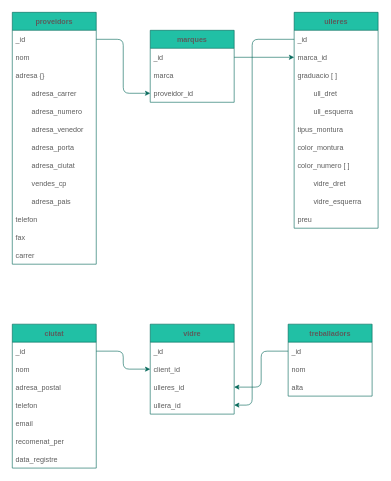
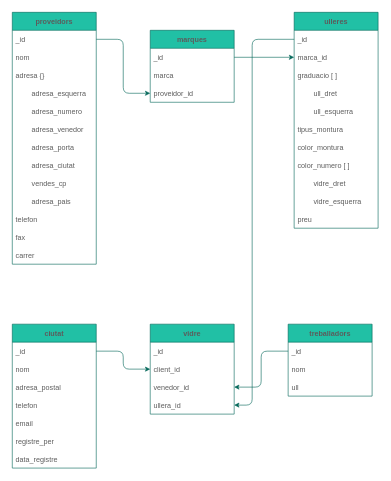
node "adresa_carrer": label "adresa_carrer" -> "adresa_esquerra"
node "ulleres_id": label "ulleres_id" -> "venedor_id"
node "alta": label "alta" -> "ull"
node "recomenat_per": label "recomenat_per" -> "registre_per"
